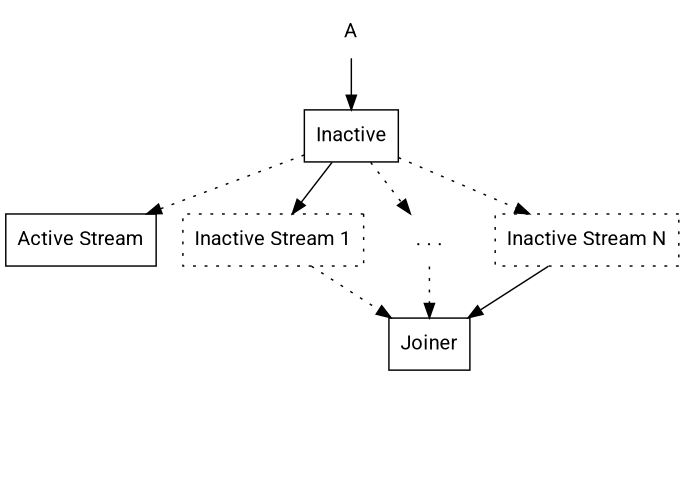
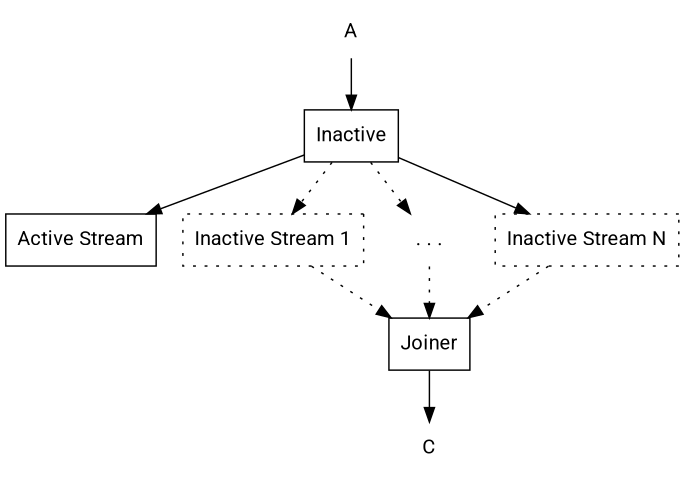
edge "Inactive" -> "Active Stream": style dotted -> solid
edge "Inactive" -> "Inactive Stream 1": style solid -> dotted
edge "Inactive" -> "Inactive Stream N": style dotted -> solid
edge "Inactive Stream N" -> "Joiner": style solid -> dotted
node "C": added
